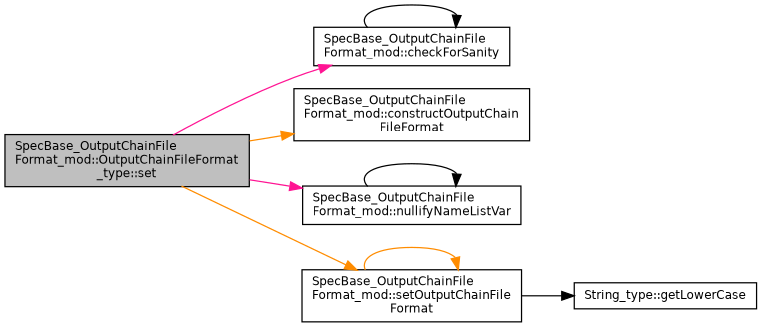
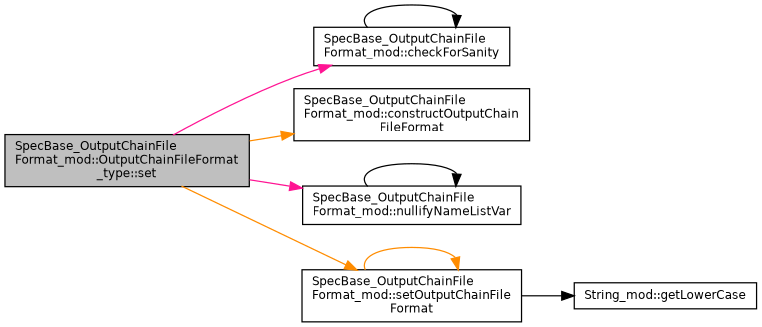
node "String_type::getLowerCase": label "String_type::getLowerCase" -> "String_mod::getLowerCase"
